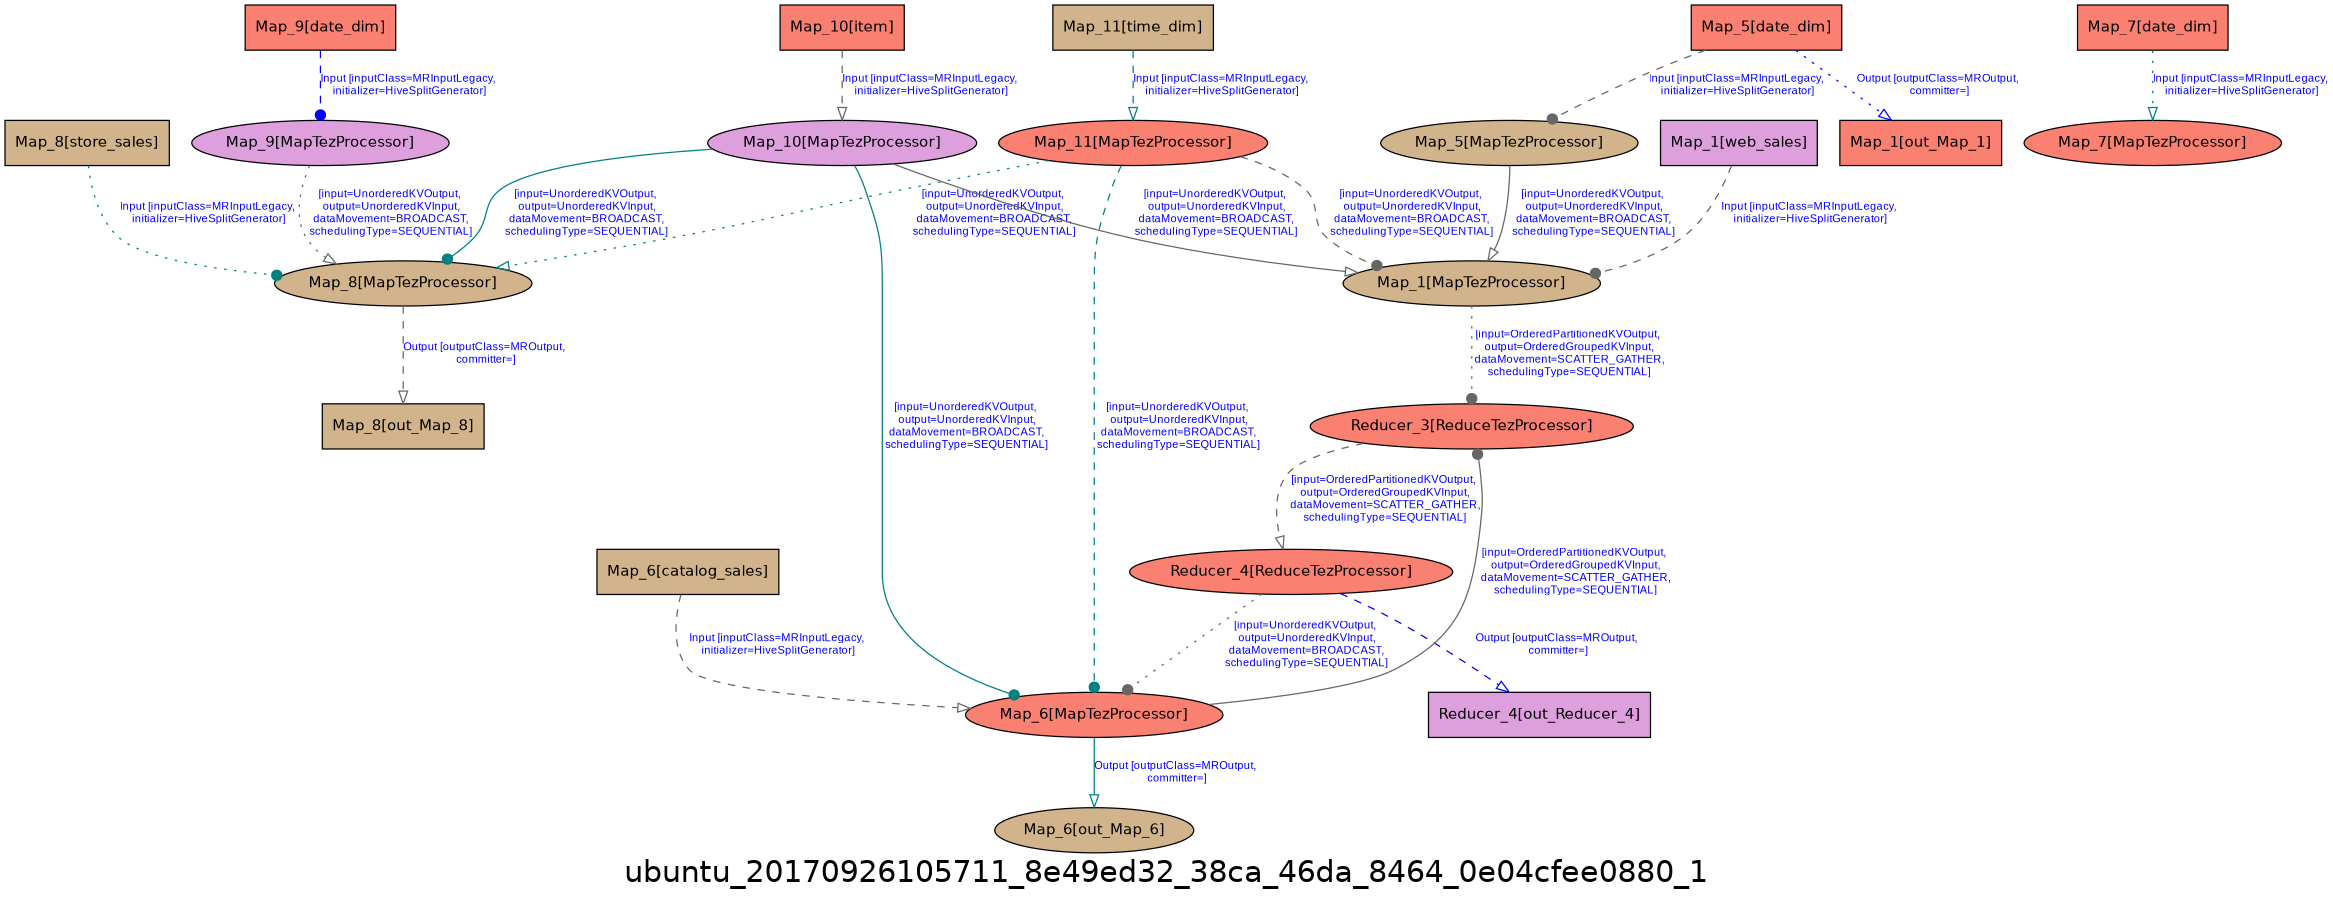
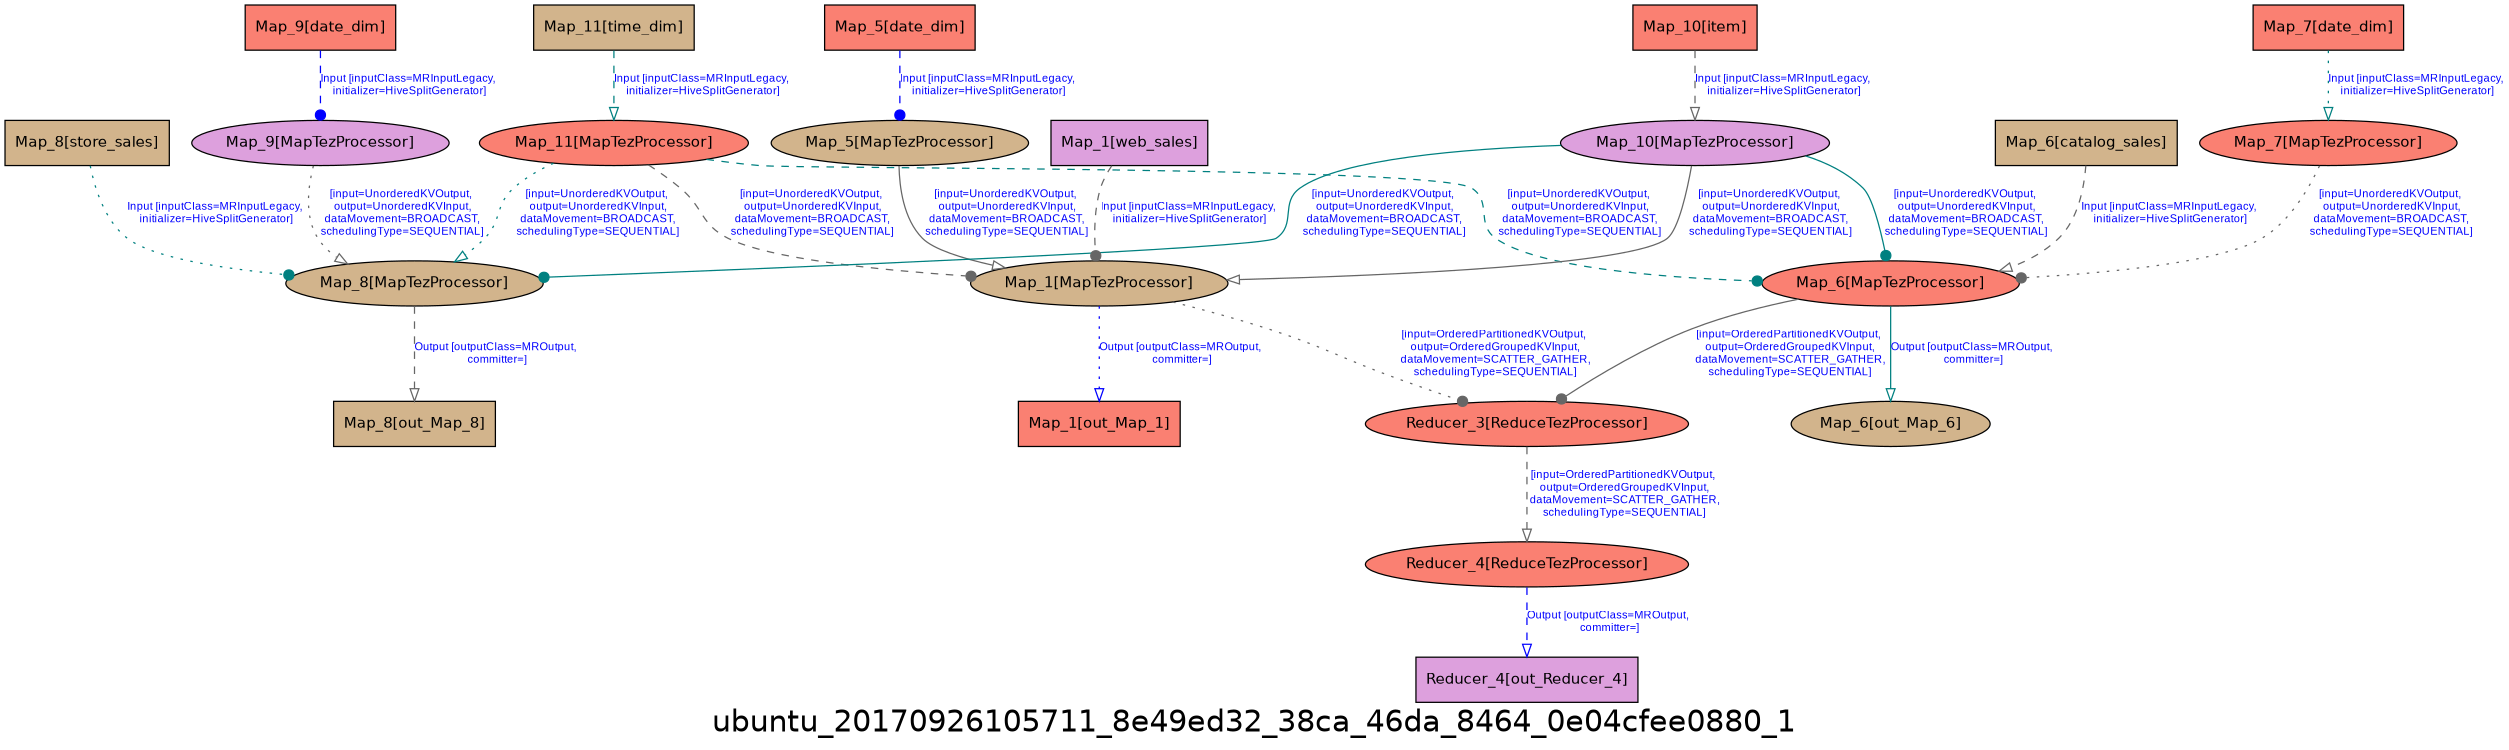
edge "Map_5[date_dim]" -> "Map_5[MapTezProcessor]": color gray40 -> blue
edge "Map_5[date_dim]" -> "Map_1[out_Map_1]": now "Map_1[MapTezProcessor]" -> "Map_1[out_Map_1]"
edge "Reducer_4[ReduceTezProcessor]" -> "Map_6[MapTezProcessor]": now "Map_7[MapTezProcessor]" -> "Map_6[MapTezProcessor]"
